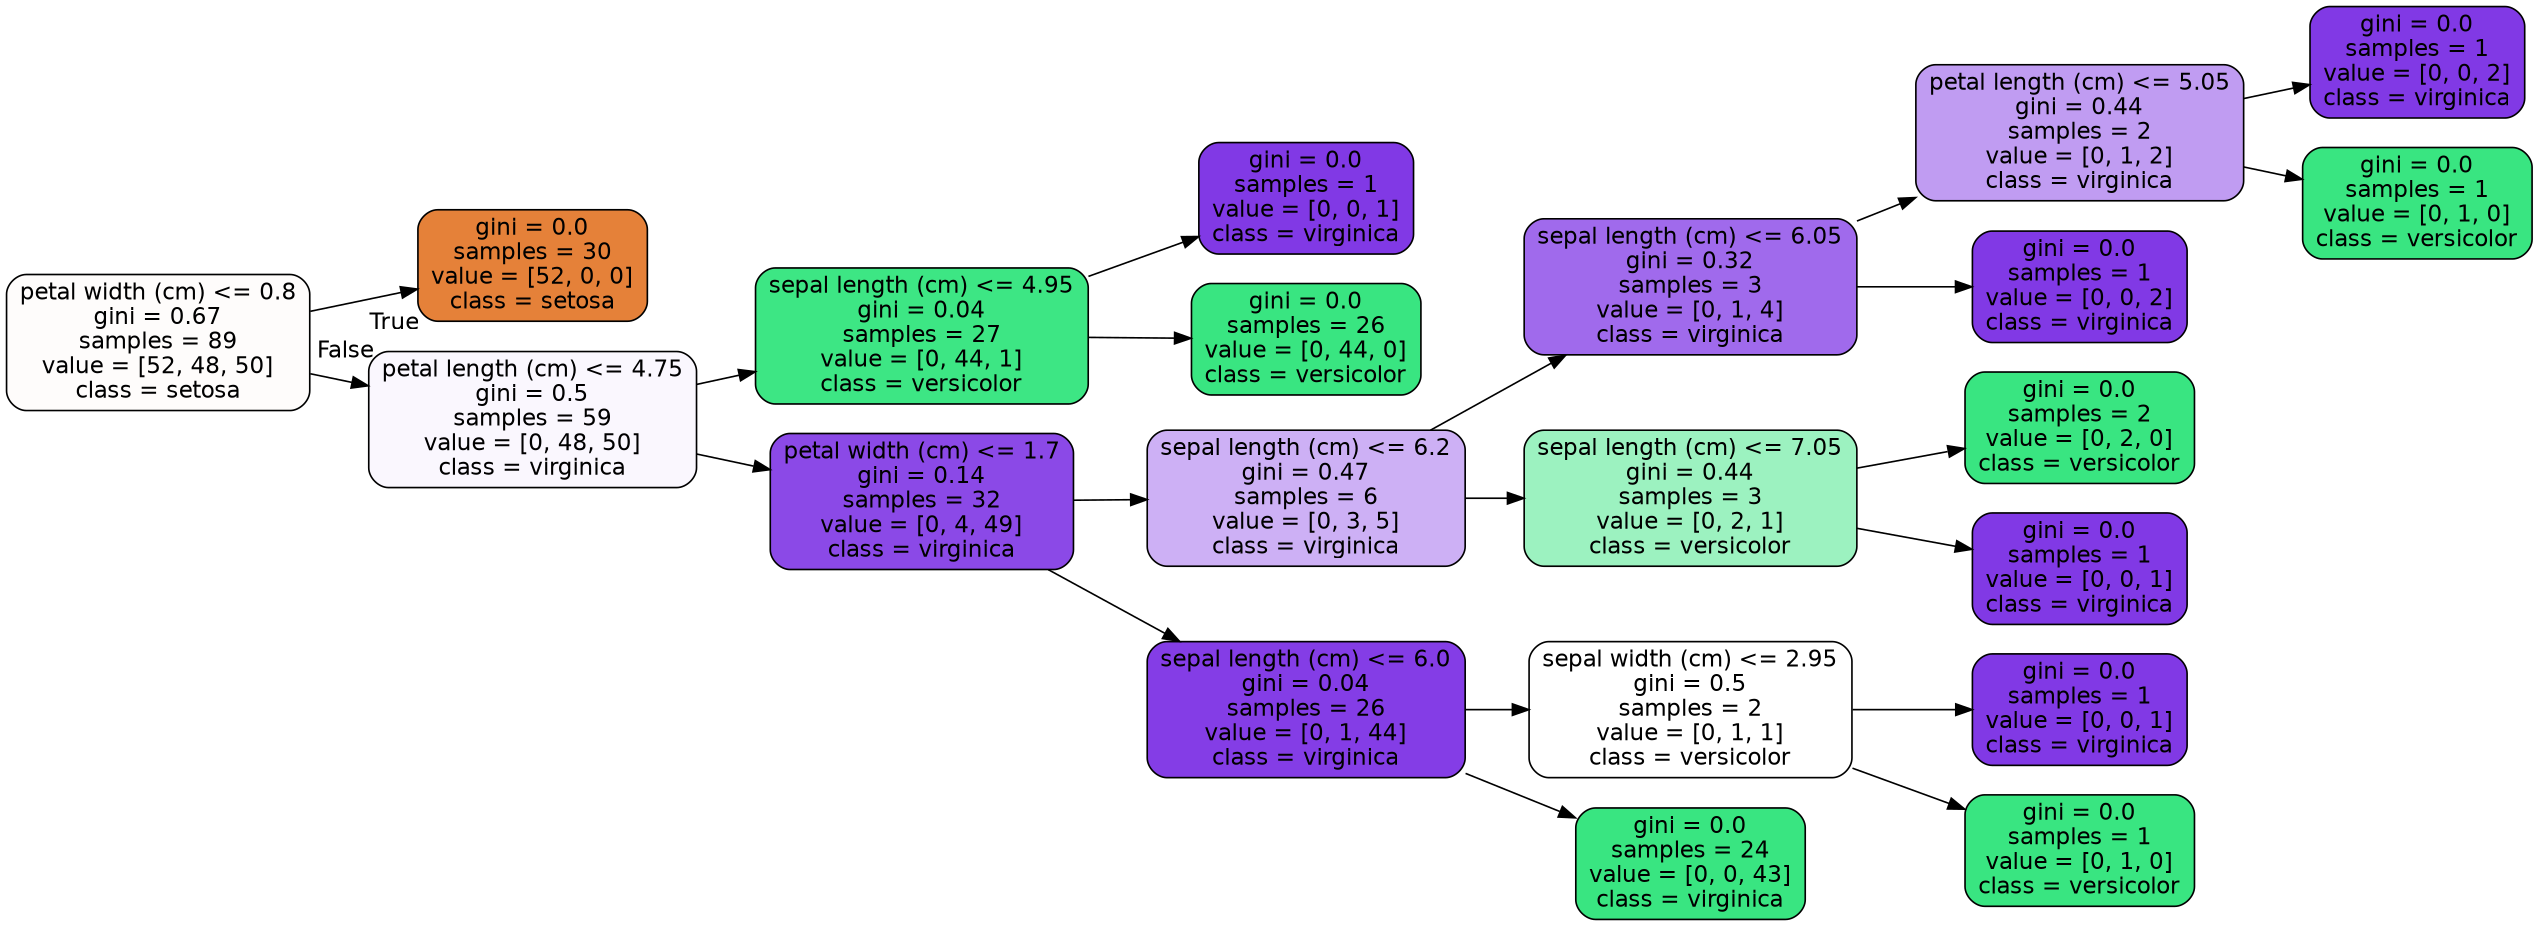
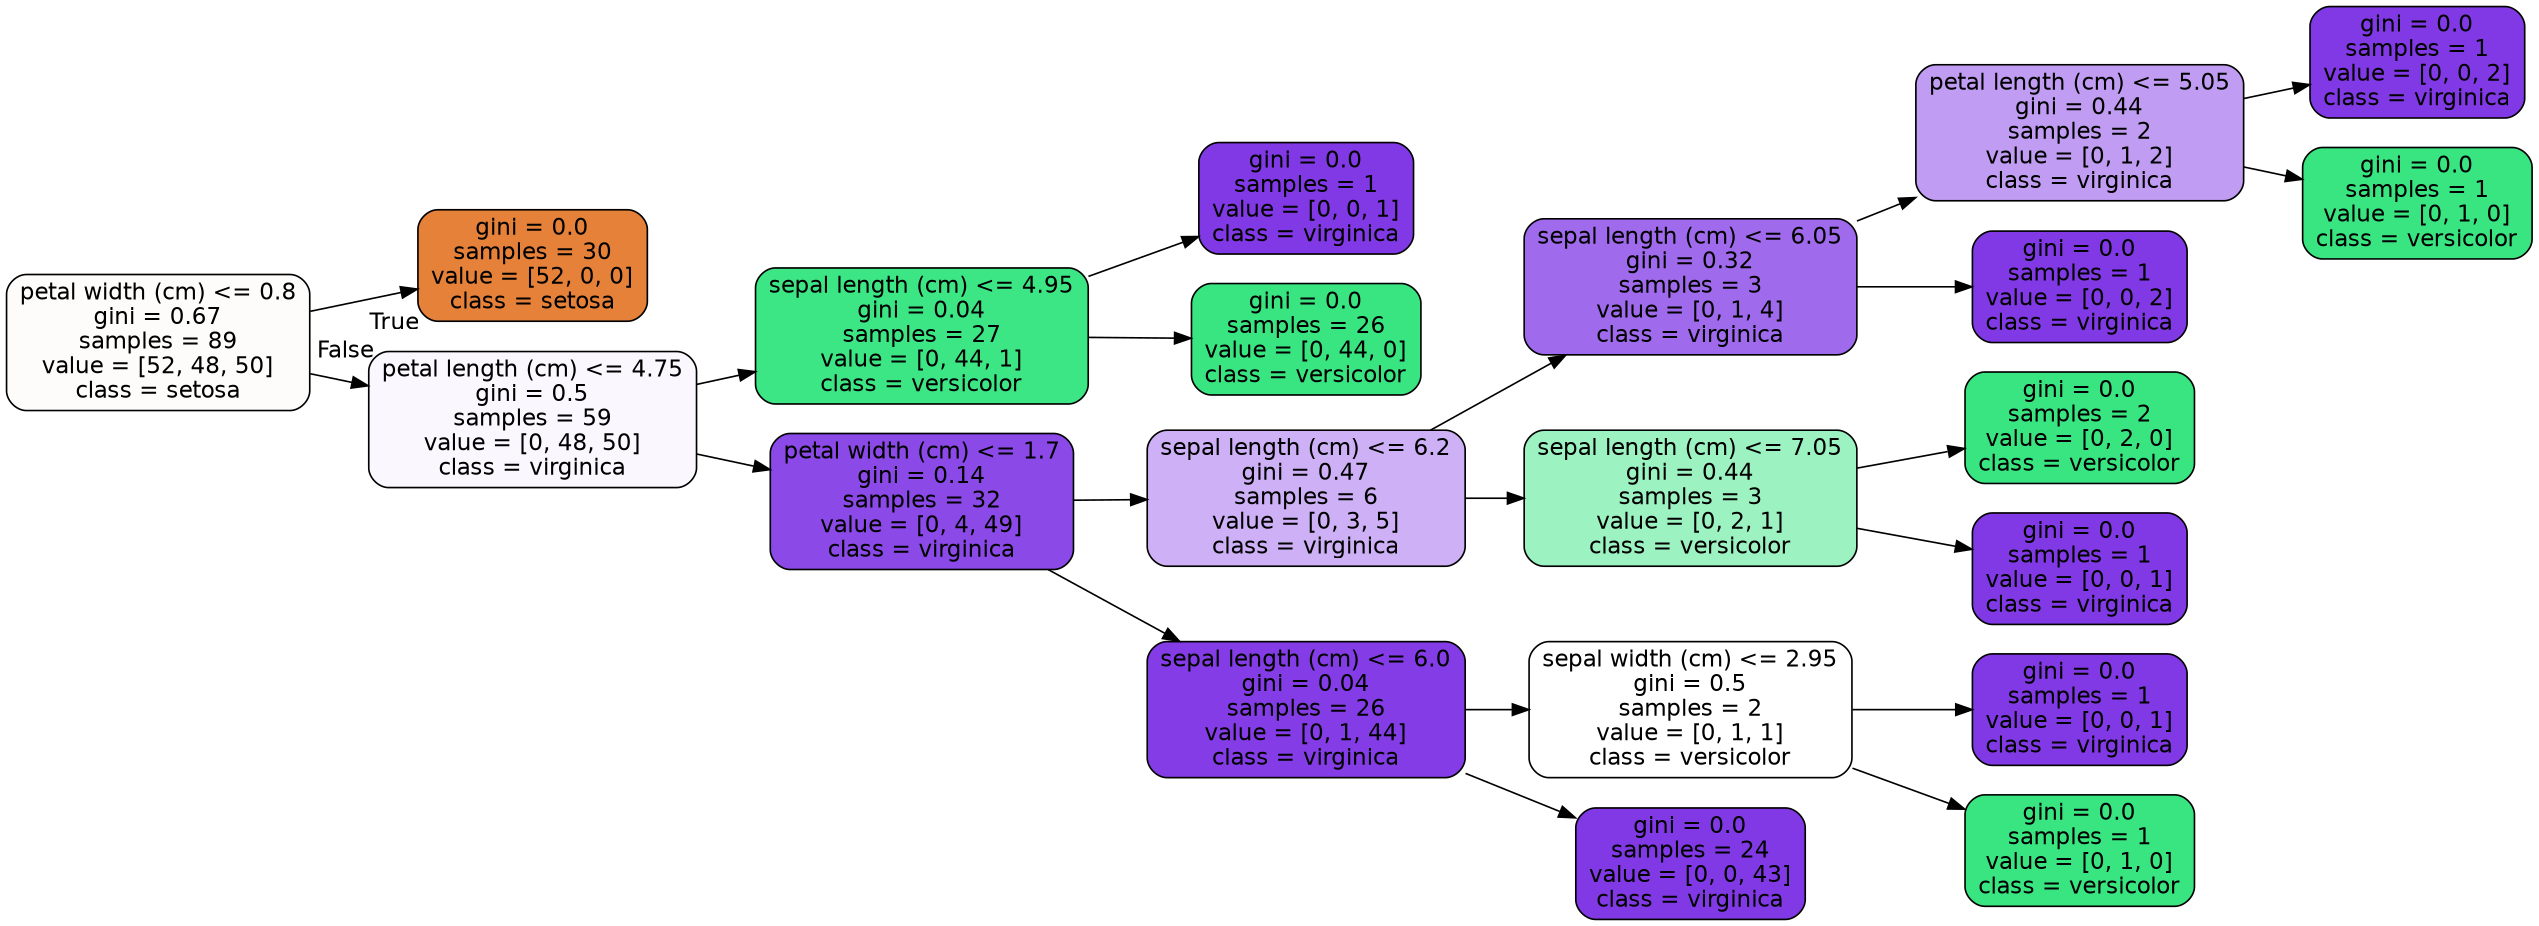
node "gini = 0.0 samples = 24 value = [0, 0, 43] class = virginica": fillcolor #39e581 -> #8139e5
